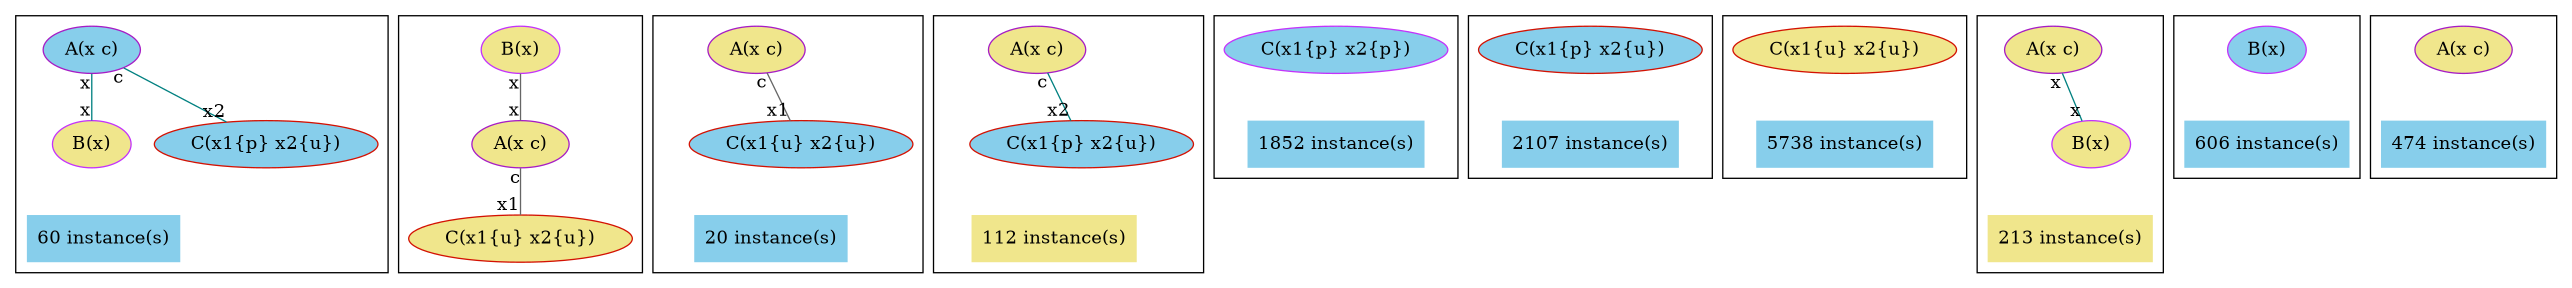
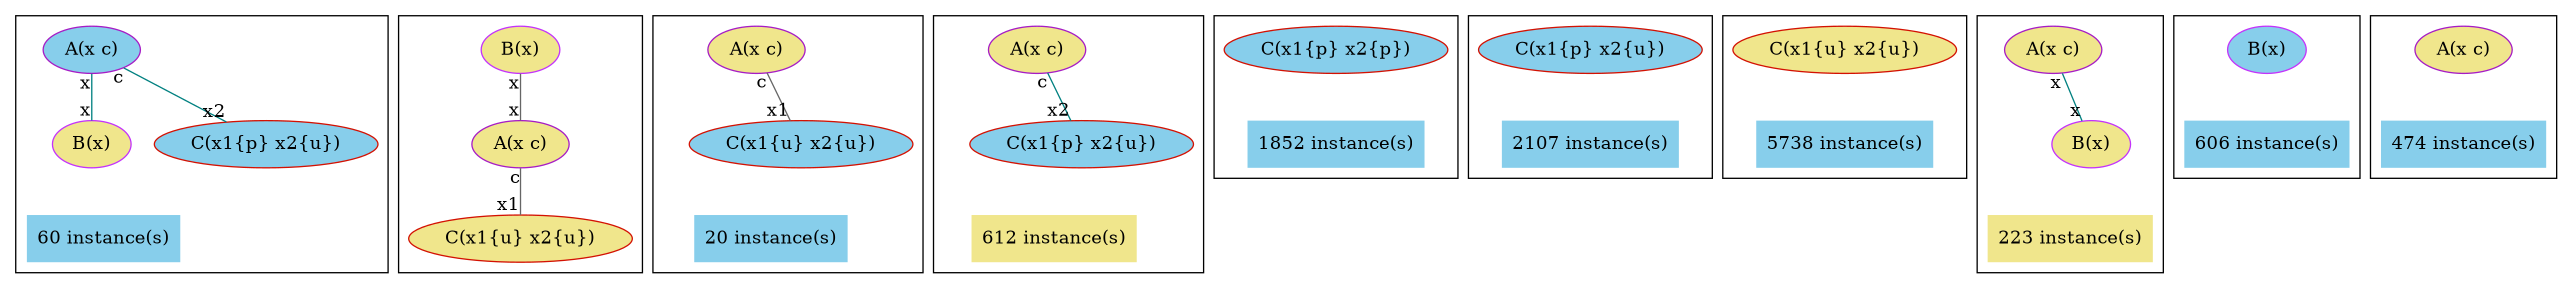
node "C(x1{p} x2{p})": color #c333fb -> #d3112
node "112 instance(s)": label "112 instance(s)" -> "612 instance(s)"
node "213 instance(s)": label "213 instance(s)" -> "223 instance(s)"
